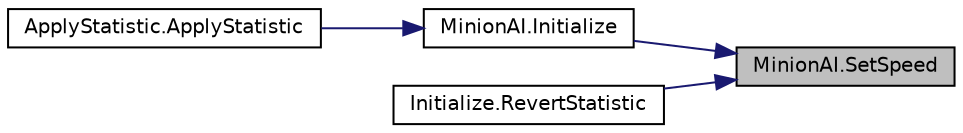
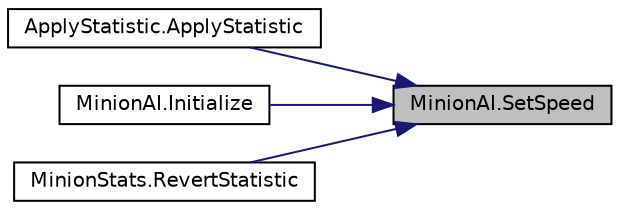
edge "ApplyStatistic.ApplyStatistic" -> "MinionAI.Initialize": now "ApplyStatistic.ApplyStatistic" -> "MinionAI.SetSpeed"
node "Initialize.RevertStatistic": label "Initialize.RevertStatistic" -> "MinionStats.RevertStatistic"
